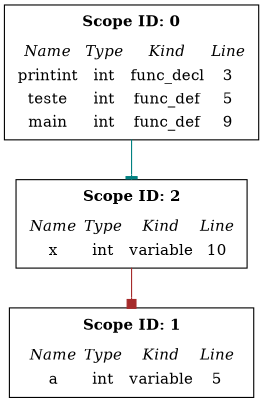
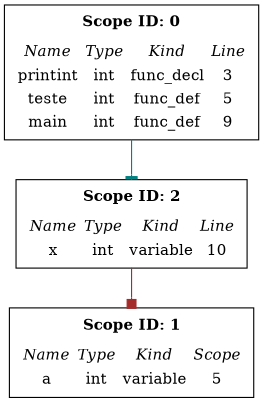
node "Scope ID: 1": text "Line" -> "Scope"
